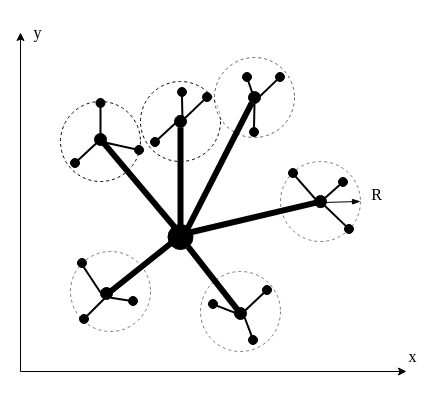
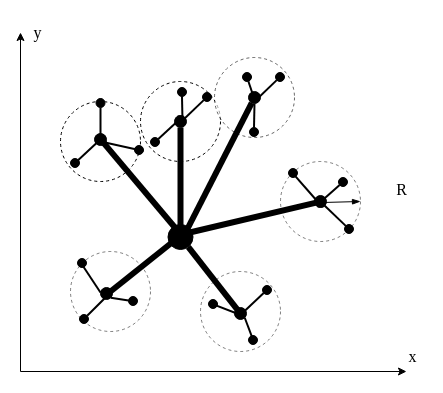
node "R": moved (376, 194) -> (401, 189)
